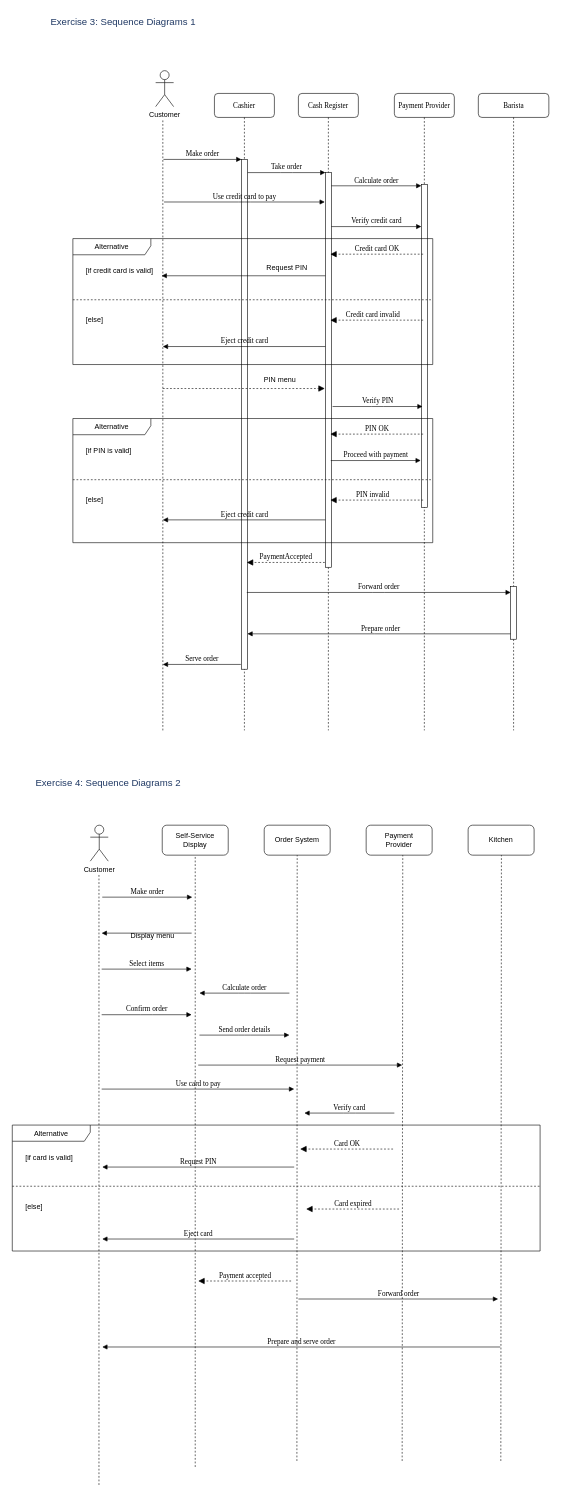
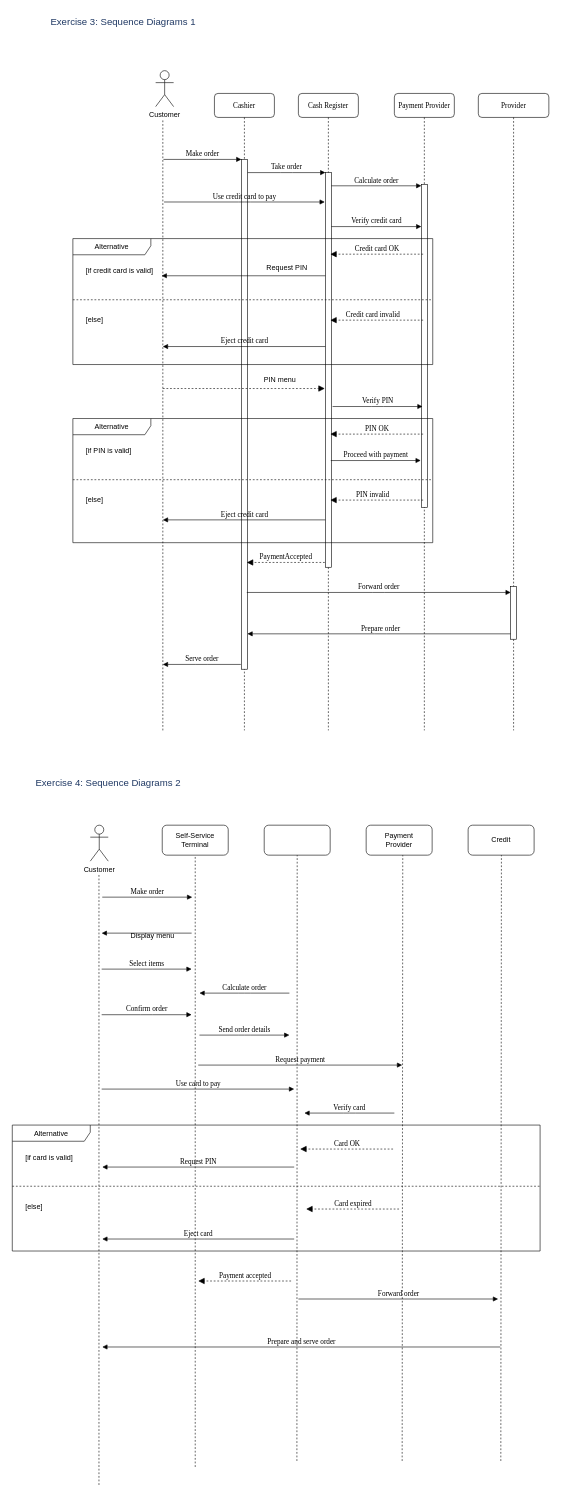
node "Barista": label "Barista" -> "Provider"
node "Self-Service Display": label "Self-Service Display" -> "Self-Service Terminal"
node "Order System": removed
node "Kitchen": label "Kitchen" -> "Credit"
